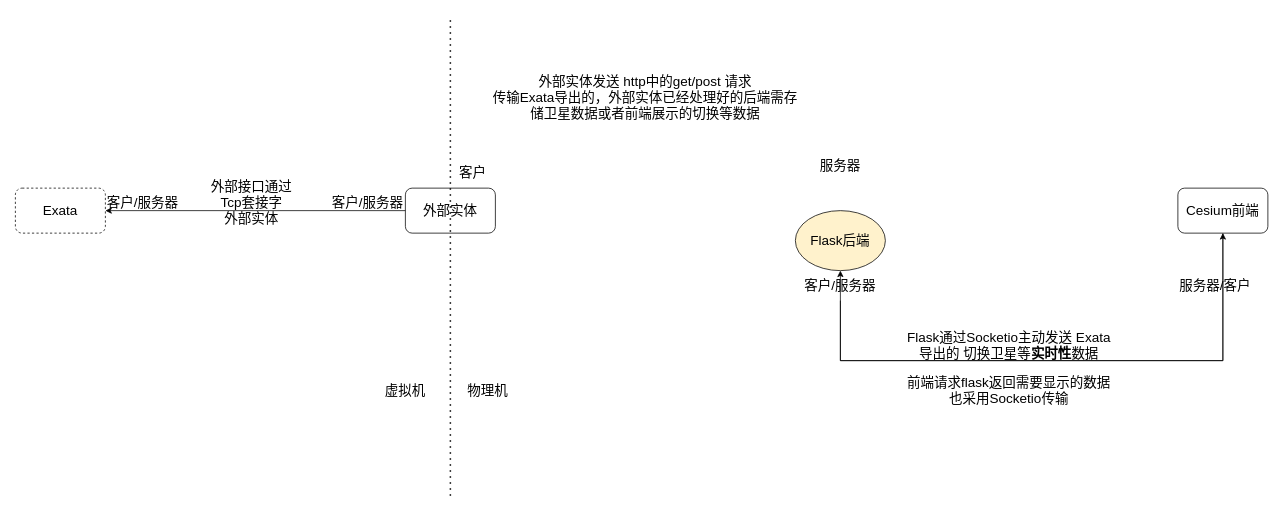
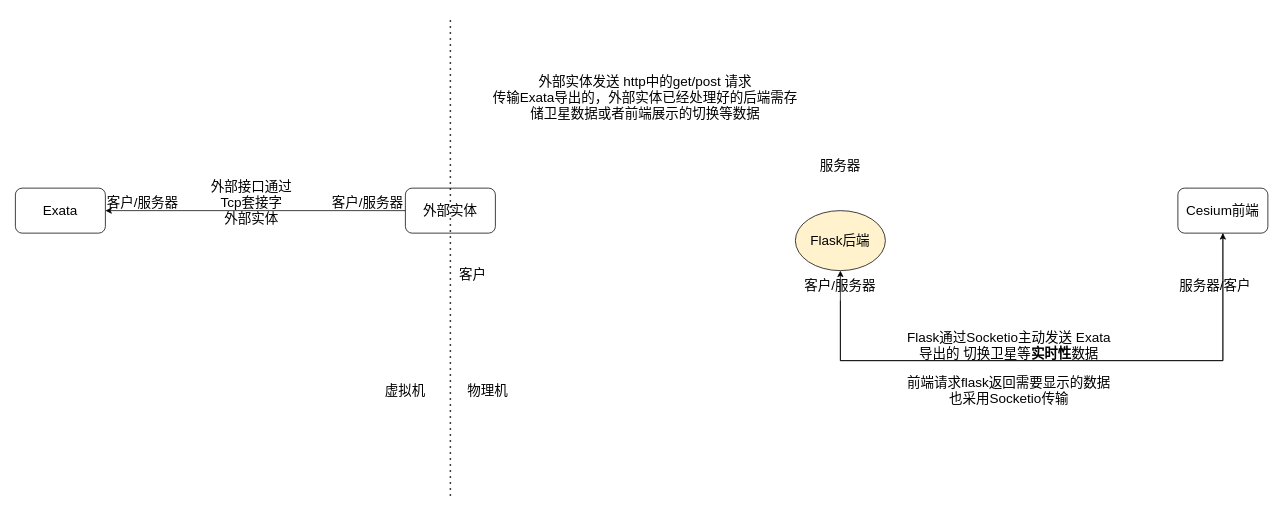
node "客户": moved (473, 173) -> (473, 274)
node "Exata": style dashed -> solid
